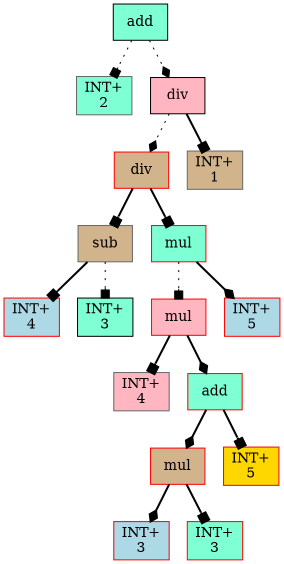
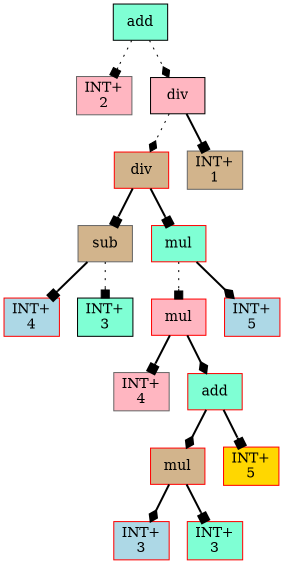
node "INT+ 2": fillcolor aquamarine -> lightpink
